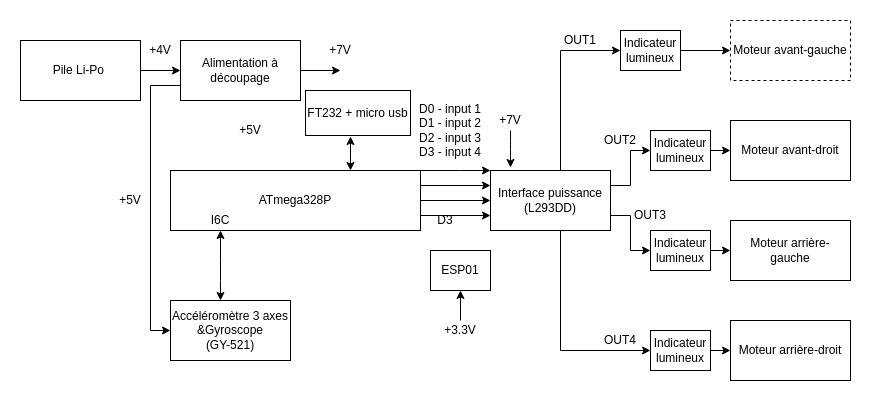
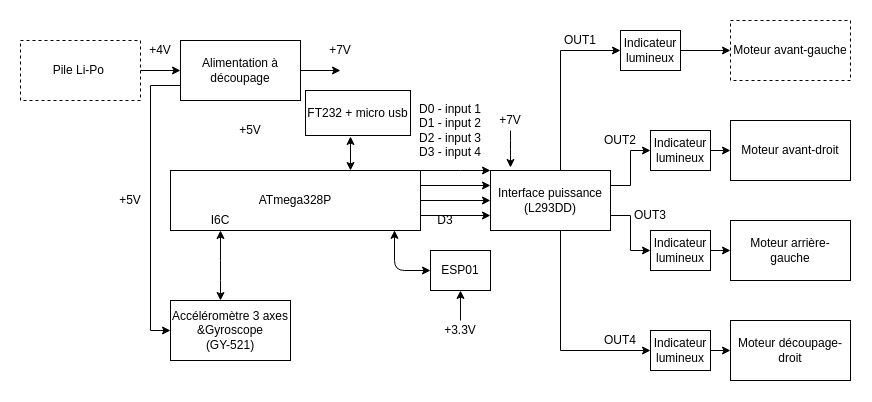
node "Pile Li-Po": style solid -> dashed
edge "ATmega328P" -- "ESP01": added
node "Moteur arrière-droit": label "Moteur arrière-droit" -> "Moteur découpage-droit"
